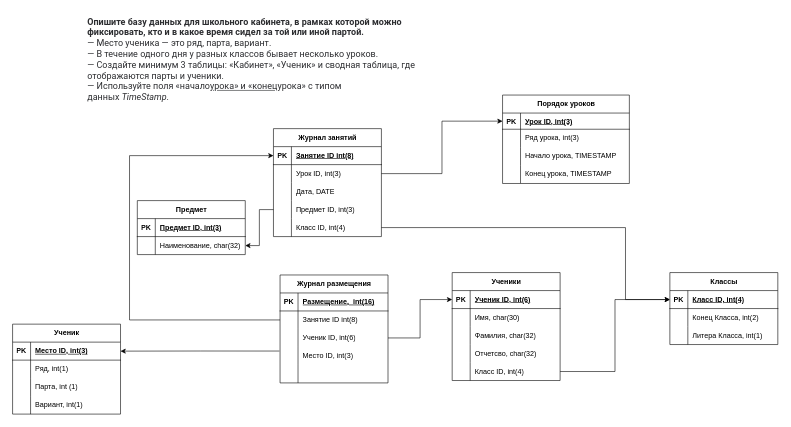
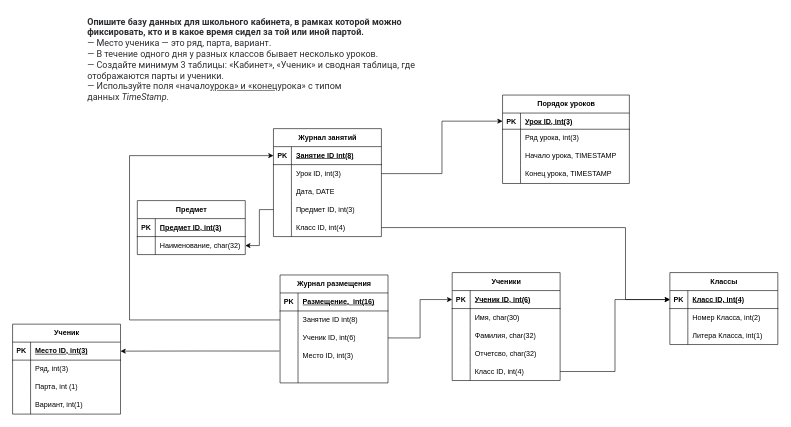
node "Конец Класса, int(2)": label "Конец Класса, int(2)" -> "Номер Класса, int(2)"
node "Ряд, int(1)": label "Ряд, int(1)" -> "Ряд, int(3)"
